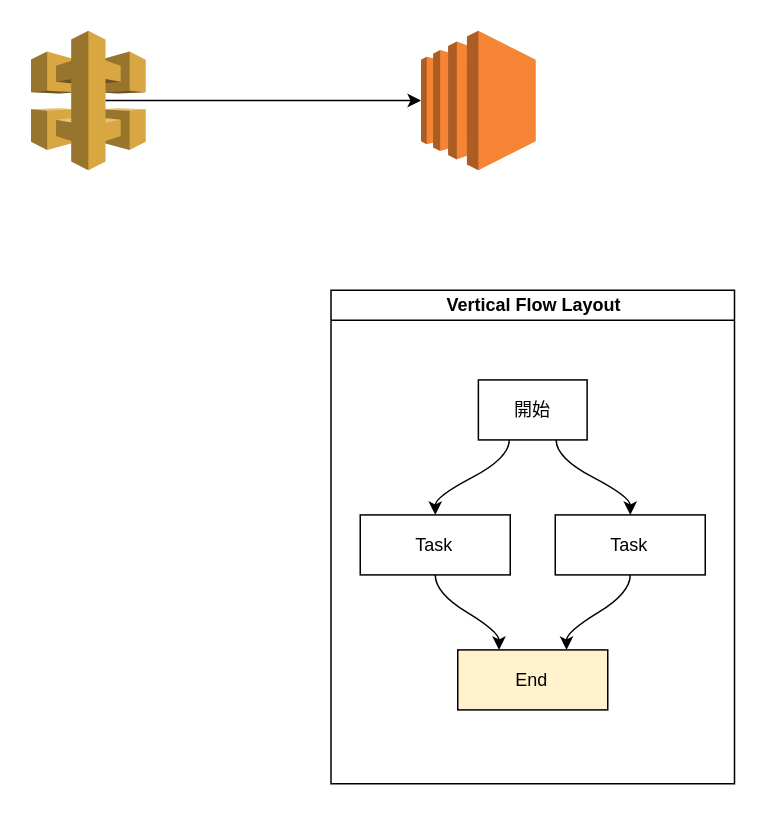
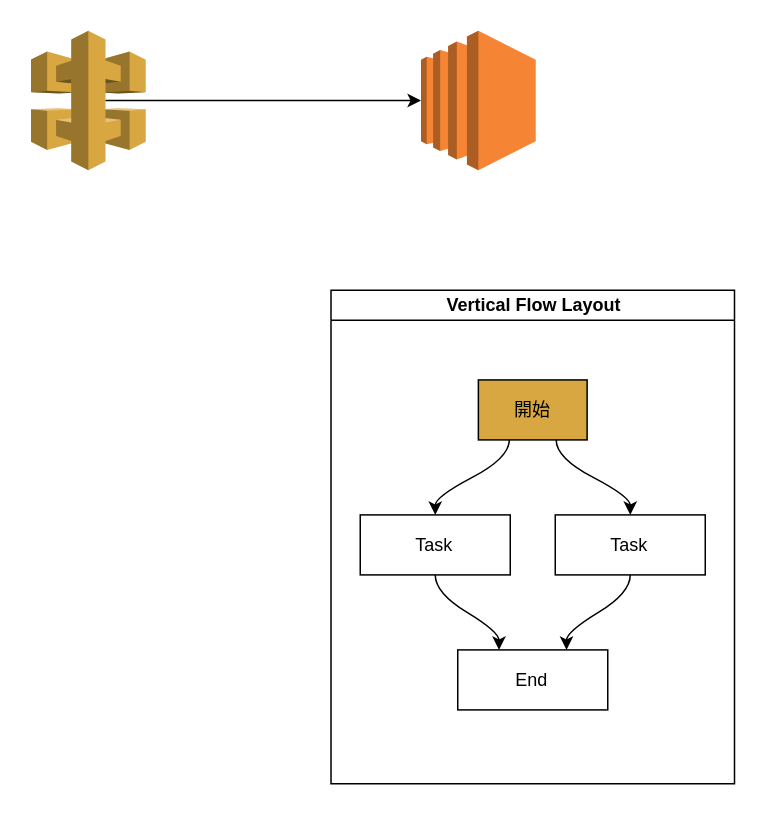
node "開始": fillcolor #ffffff -> #d9a741
node "End": fillcolor #fff2cc -> #ffffff
